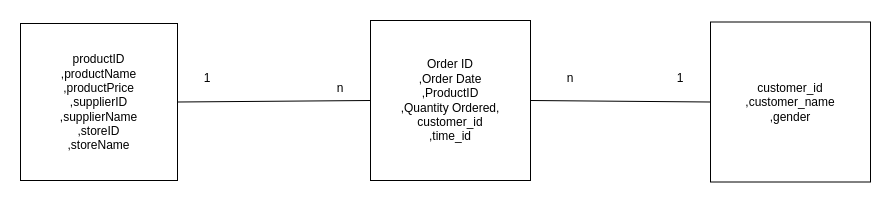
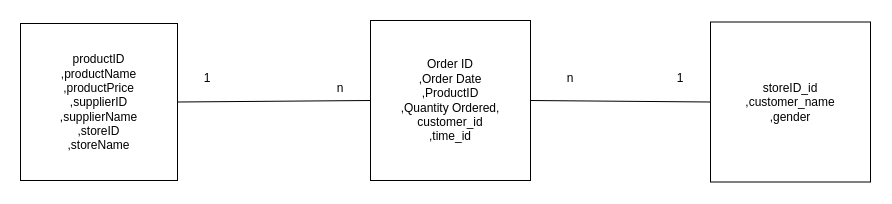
node "customer_id ,customer_name ,gender": label "customer_id ,customer_name ,gender" -> "storeID_id ,customer_name ,gender"
